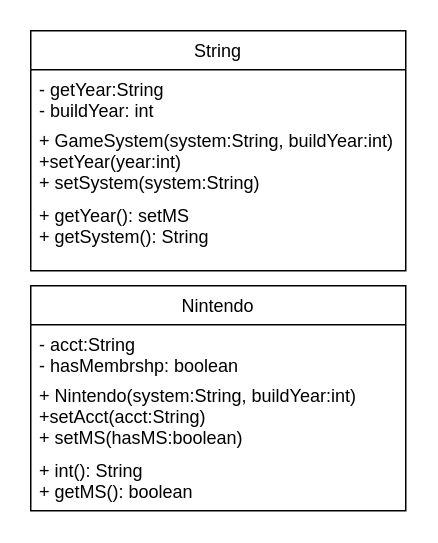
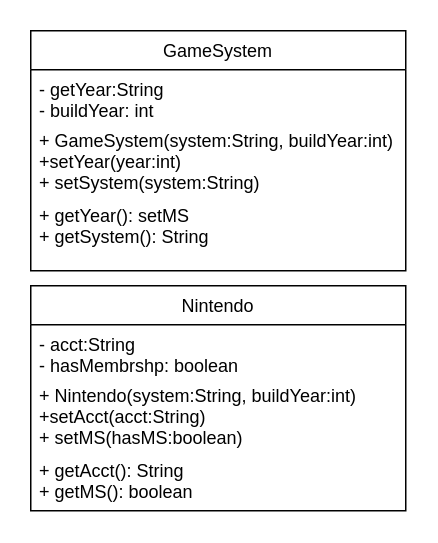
node "String": label "String" -> "GameSystem"
node "+ int(): String + getMS(): boolean": label "+ int(): String + getMS(): boolean" -> "+ getAcct(): String + getMS(): boolean"
